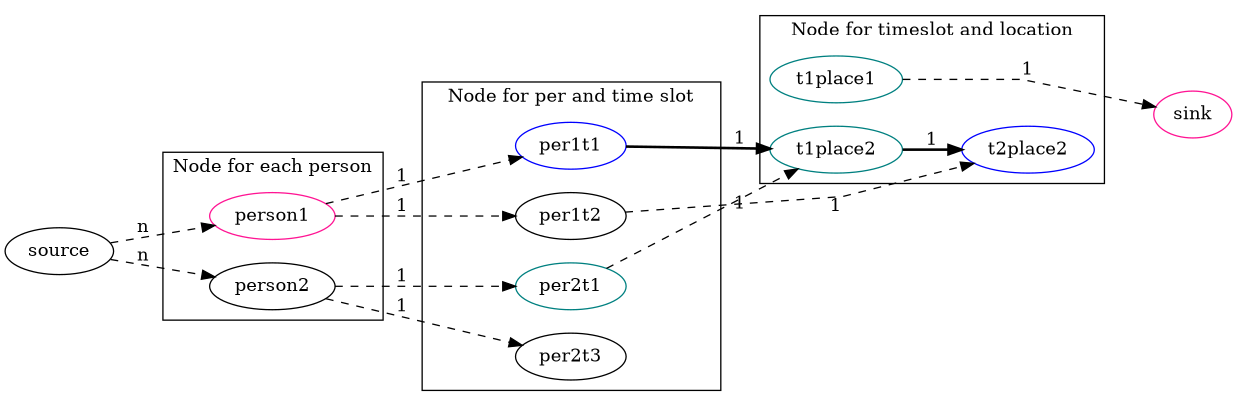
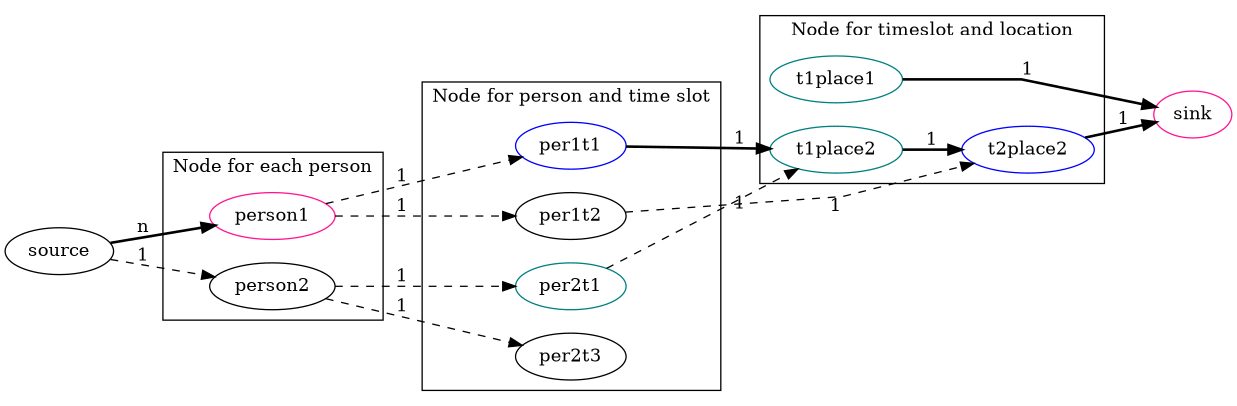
edge "t1place1" -> "sink": style dashed -> bold
cluster "Node for per and time slot": label "Node for per and time slot" -> "Node for person and time slot"
edge "t2place2" -> "sink": added, label "1"
edge "source" -> "person1": style dashed -> bold
edge "source" -> "person2": label "n" -> "1"
